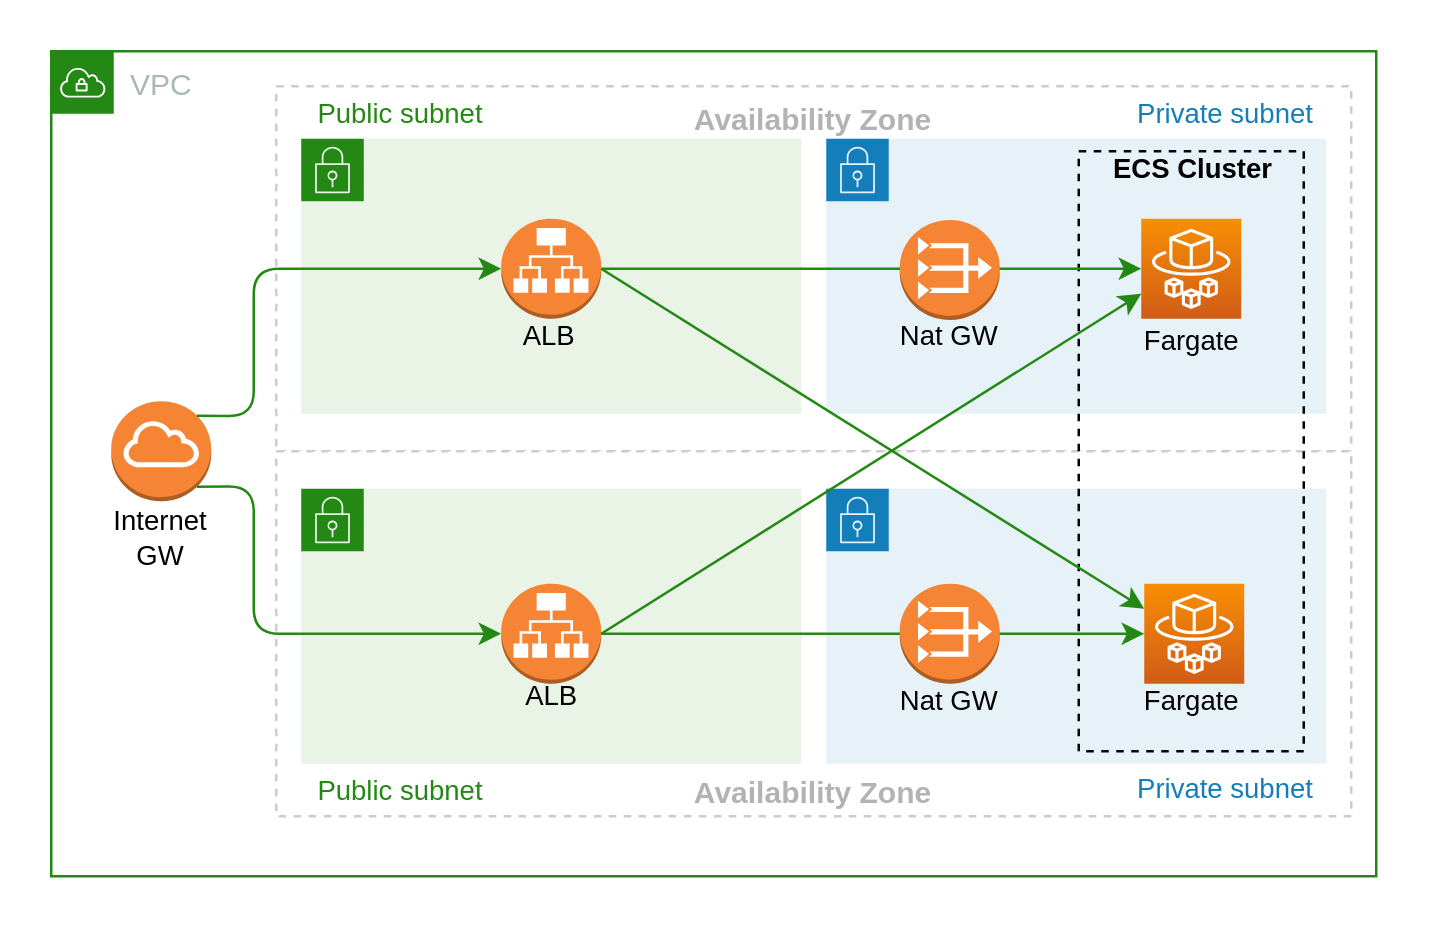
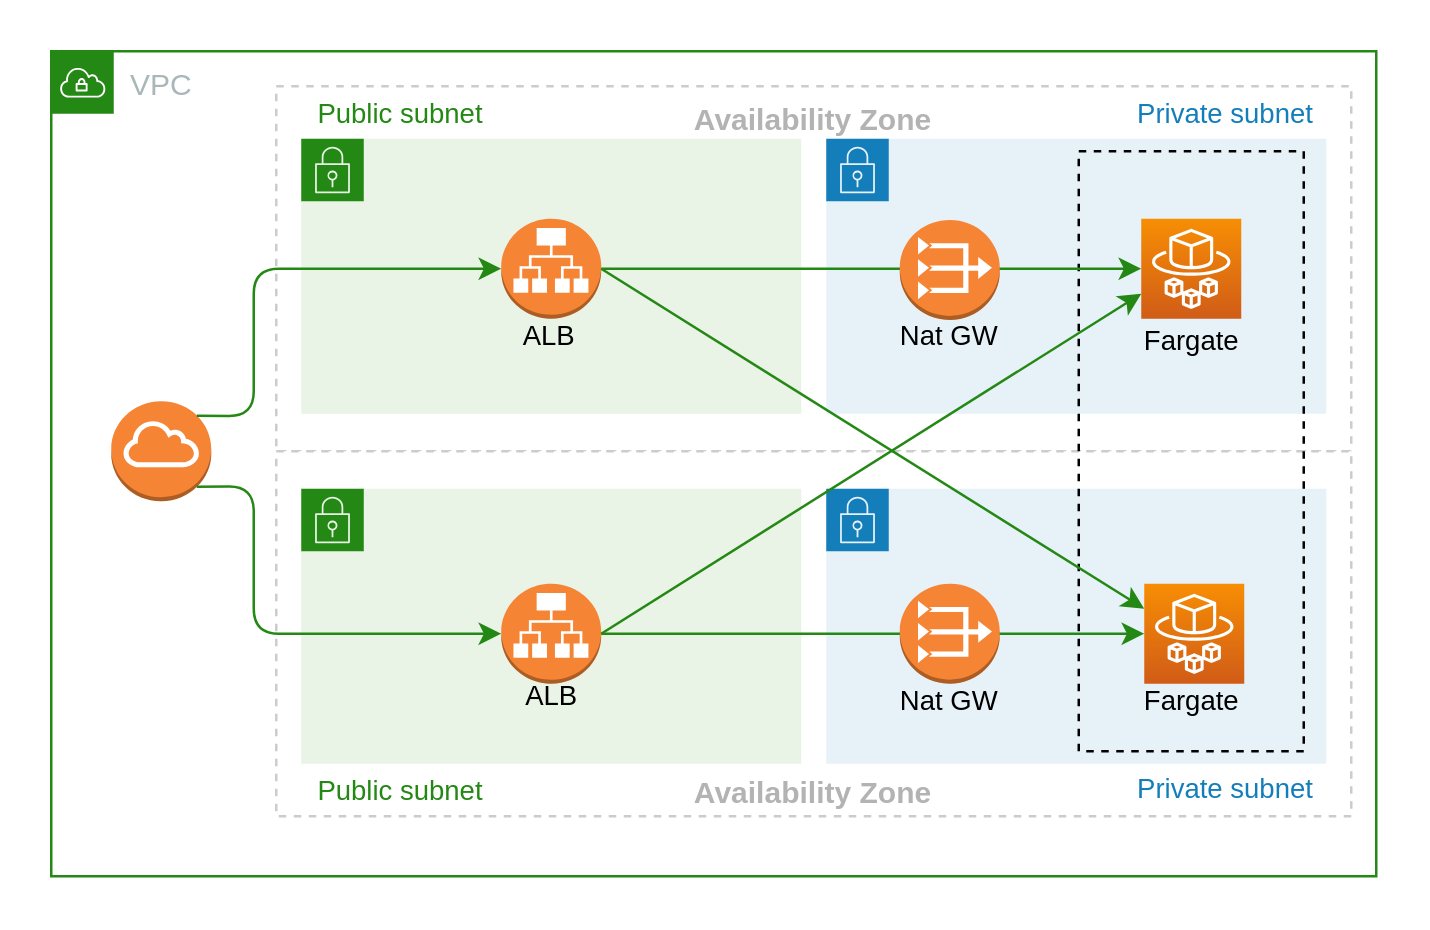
node "ECS Cluster": removed
node "Internet GW": removed
